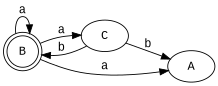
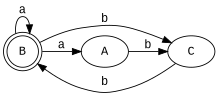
edge "B" -> "C": label "a" -> "b"
edge "C" -> "A": reversed
